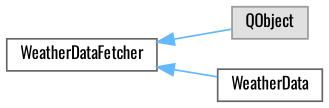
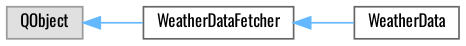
edge "QObject" -> "WeatherDataFetcher": reversed
